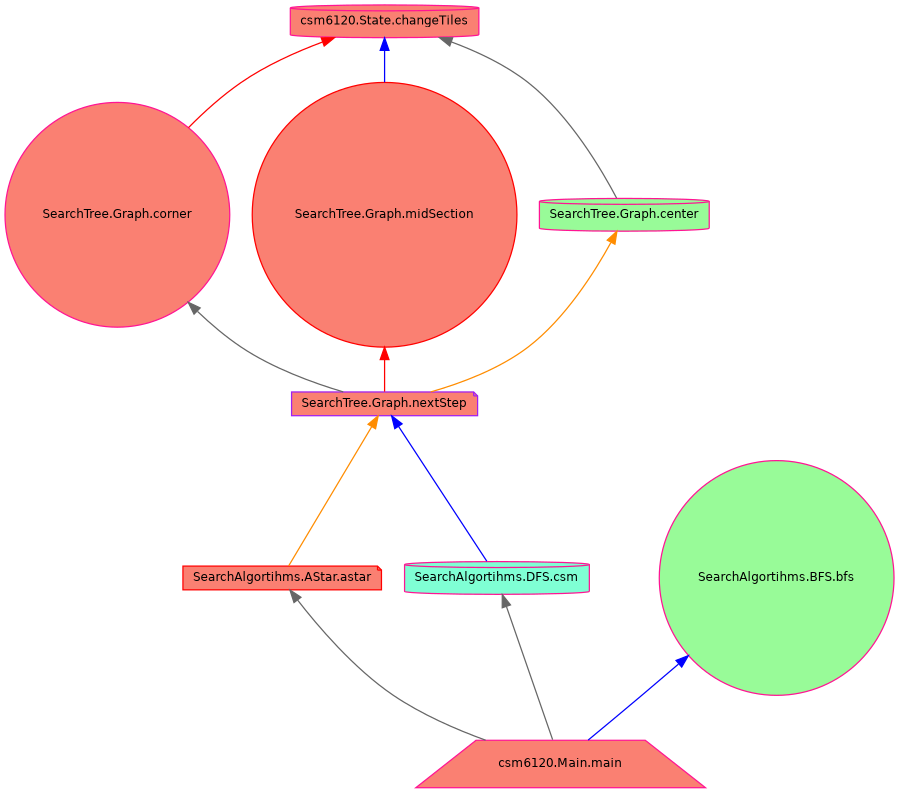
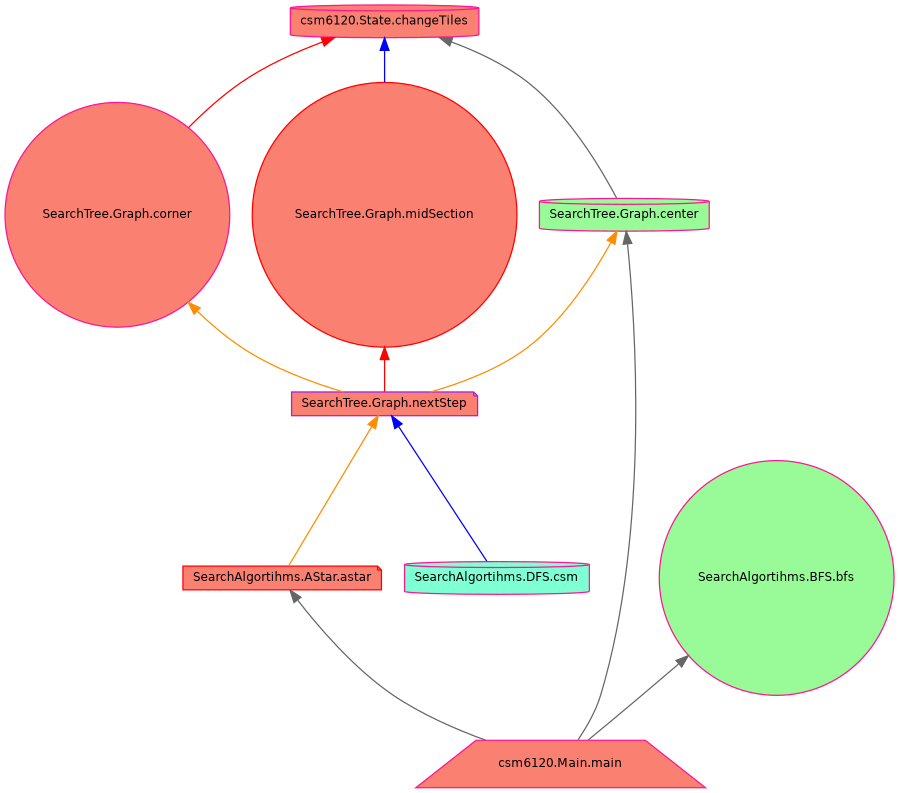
edge "SearchTree.Graph.nextStep" -> "SearchTree.Graph.corner": color gray40 -> darkorange
edge "csm6120.Main.main" -> "SearchAlgortihms.DFS.csm": now "csm6120.Main.main" -> "SearchTree.Graph.center"
edge "csm6120.Main.main" -> "SearchAlgortihms.BFS.bfs": color blue -> gray40
